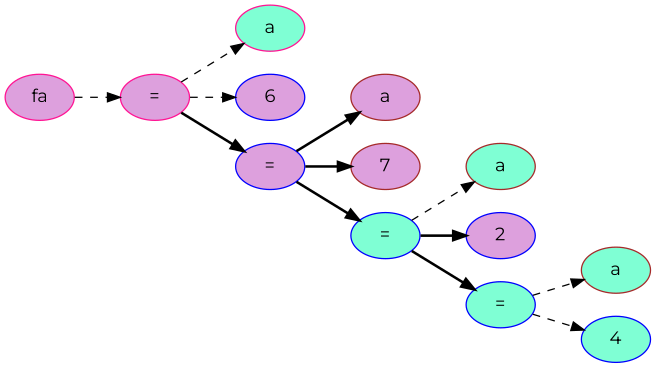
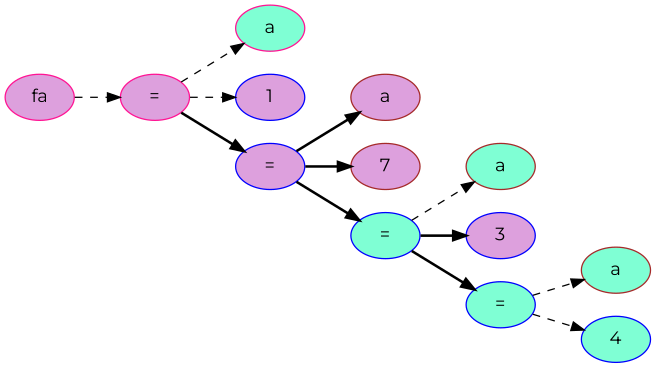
node "6": label "6" -> "1"
node "2": label "2" -> "3"
